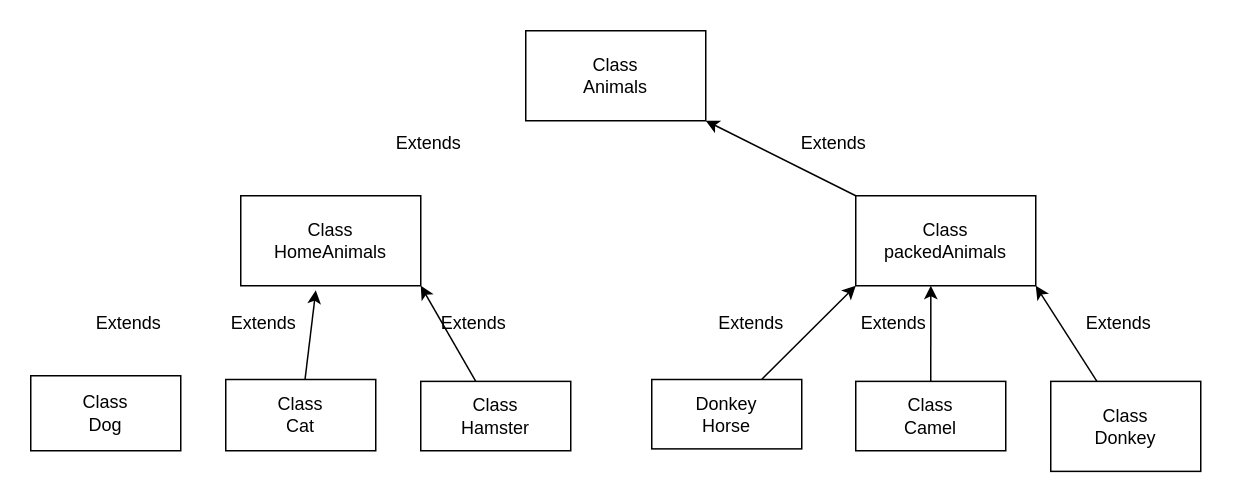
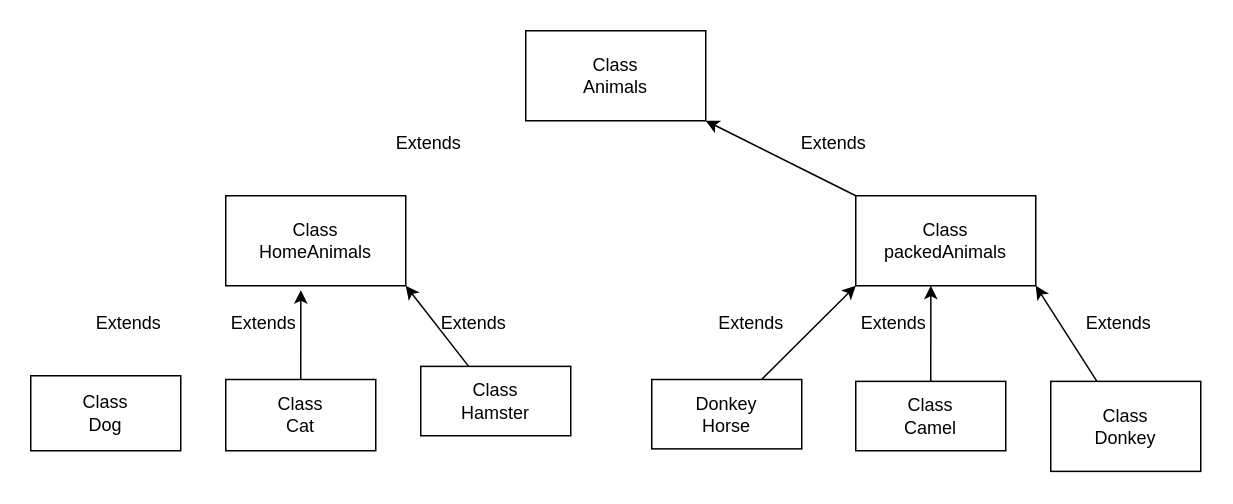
node "Class HomeAnimals": moved (331, 241) -> (316, 241)
node "Class Hamster": moved (496, 416) -> (496, 401)
